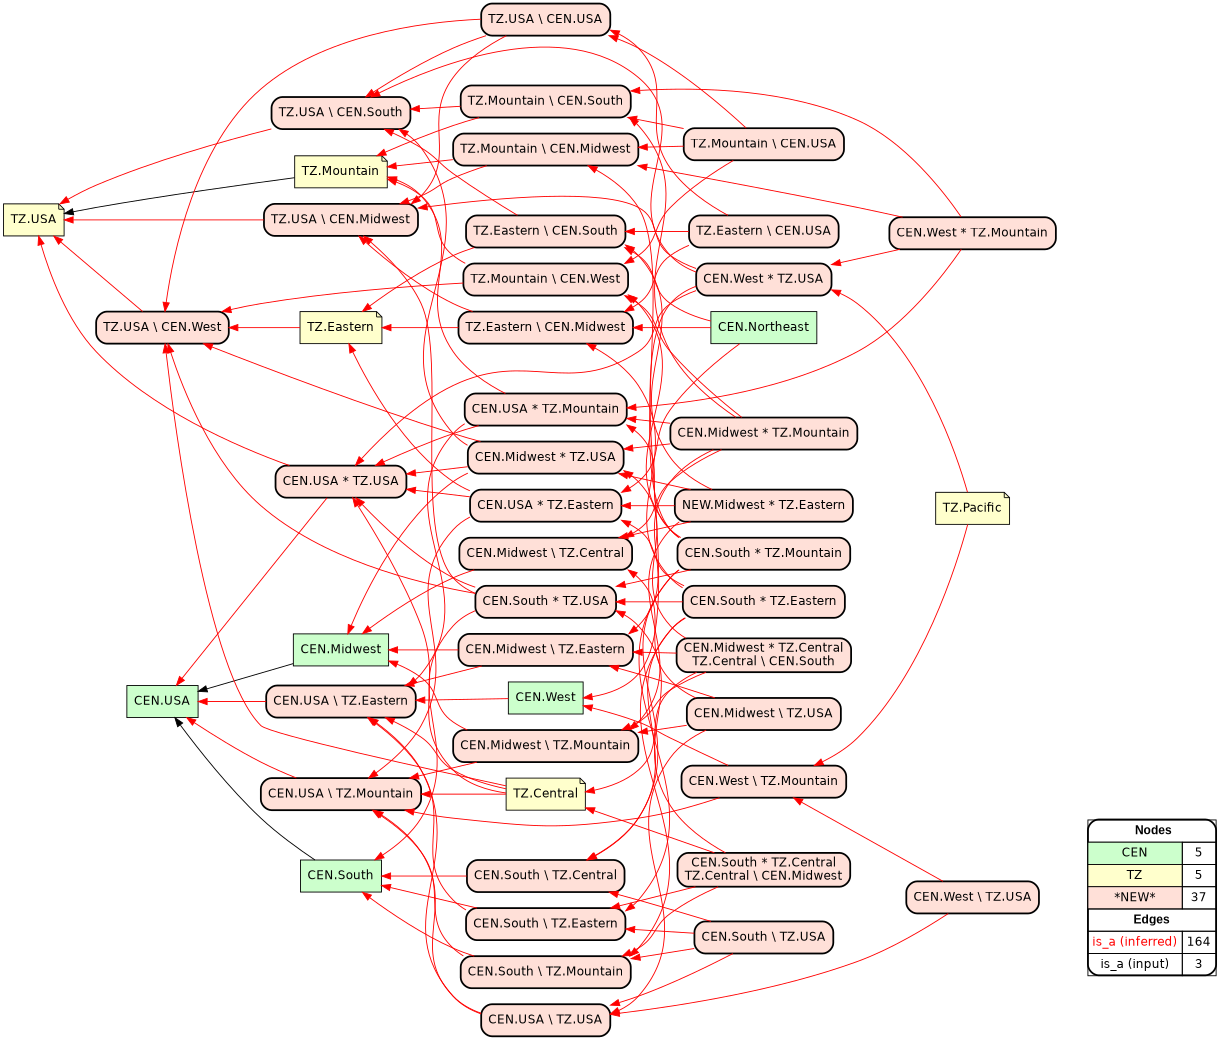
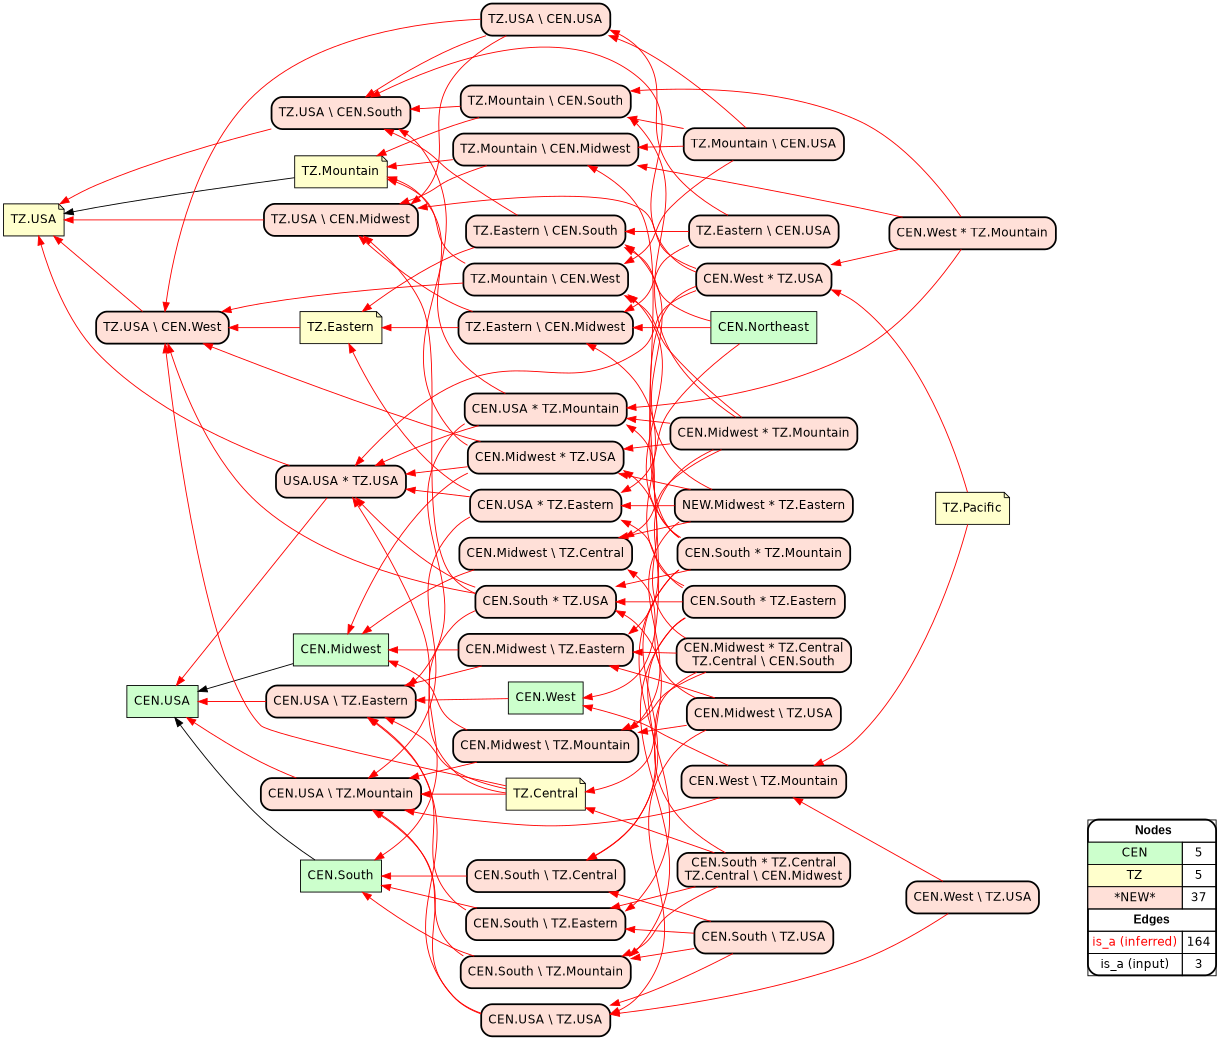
node "CEN.USA * TZ.USA": label "CEN.USA * TZ.USA" -> "USA.USA * TZ.USA"
